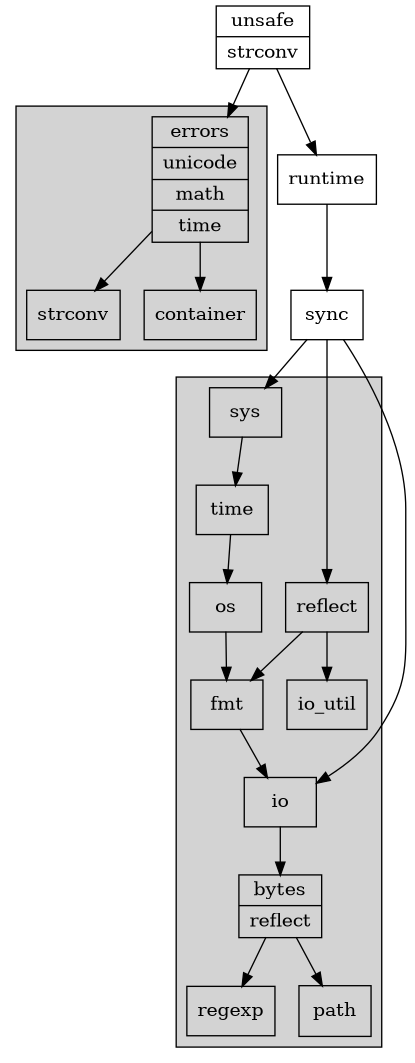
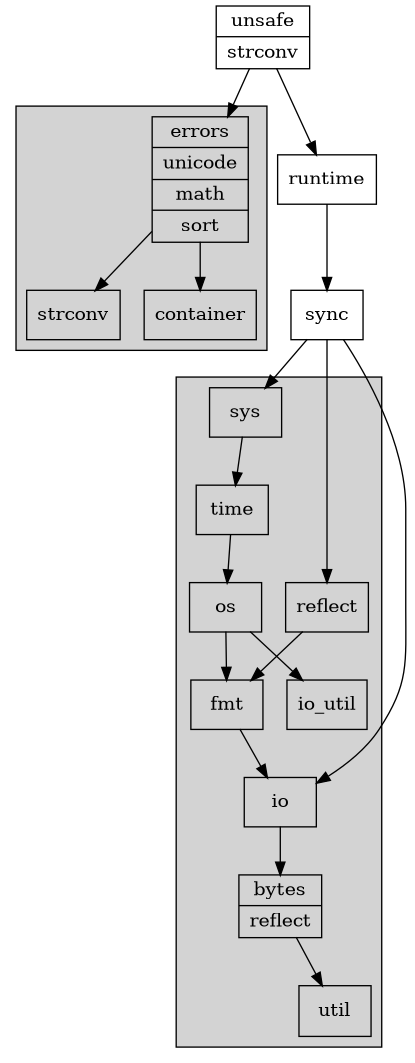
node "errors": text "time" -> "sort"
edge "reflect" -> "io_util": now "os" -> "io_util"
node "regexp": removed
node "path": label "path" -> "util"
